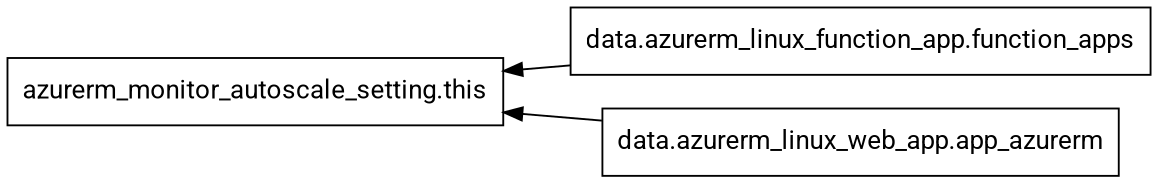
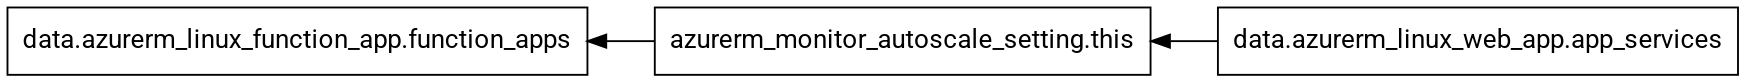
edge "data.azurerm_linux_function_app.function_apps" -> "azurerm_monitor_autoscale_setting.this": reversed
node "data.azurerm_linux_web_app.app_azurerm": label "data.azurerm_linux_web_app.app_azurerm" -> "data.azurerm_linux_web_app.app_services"
